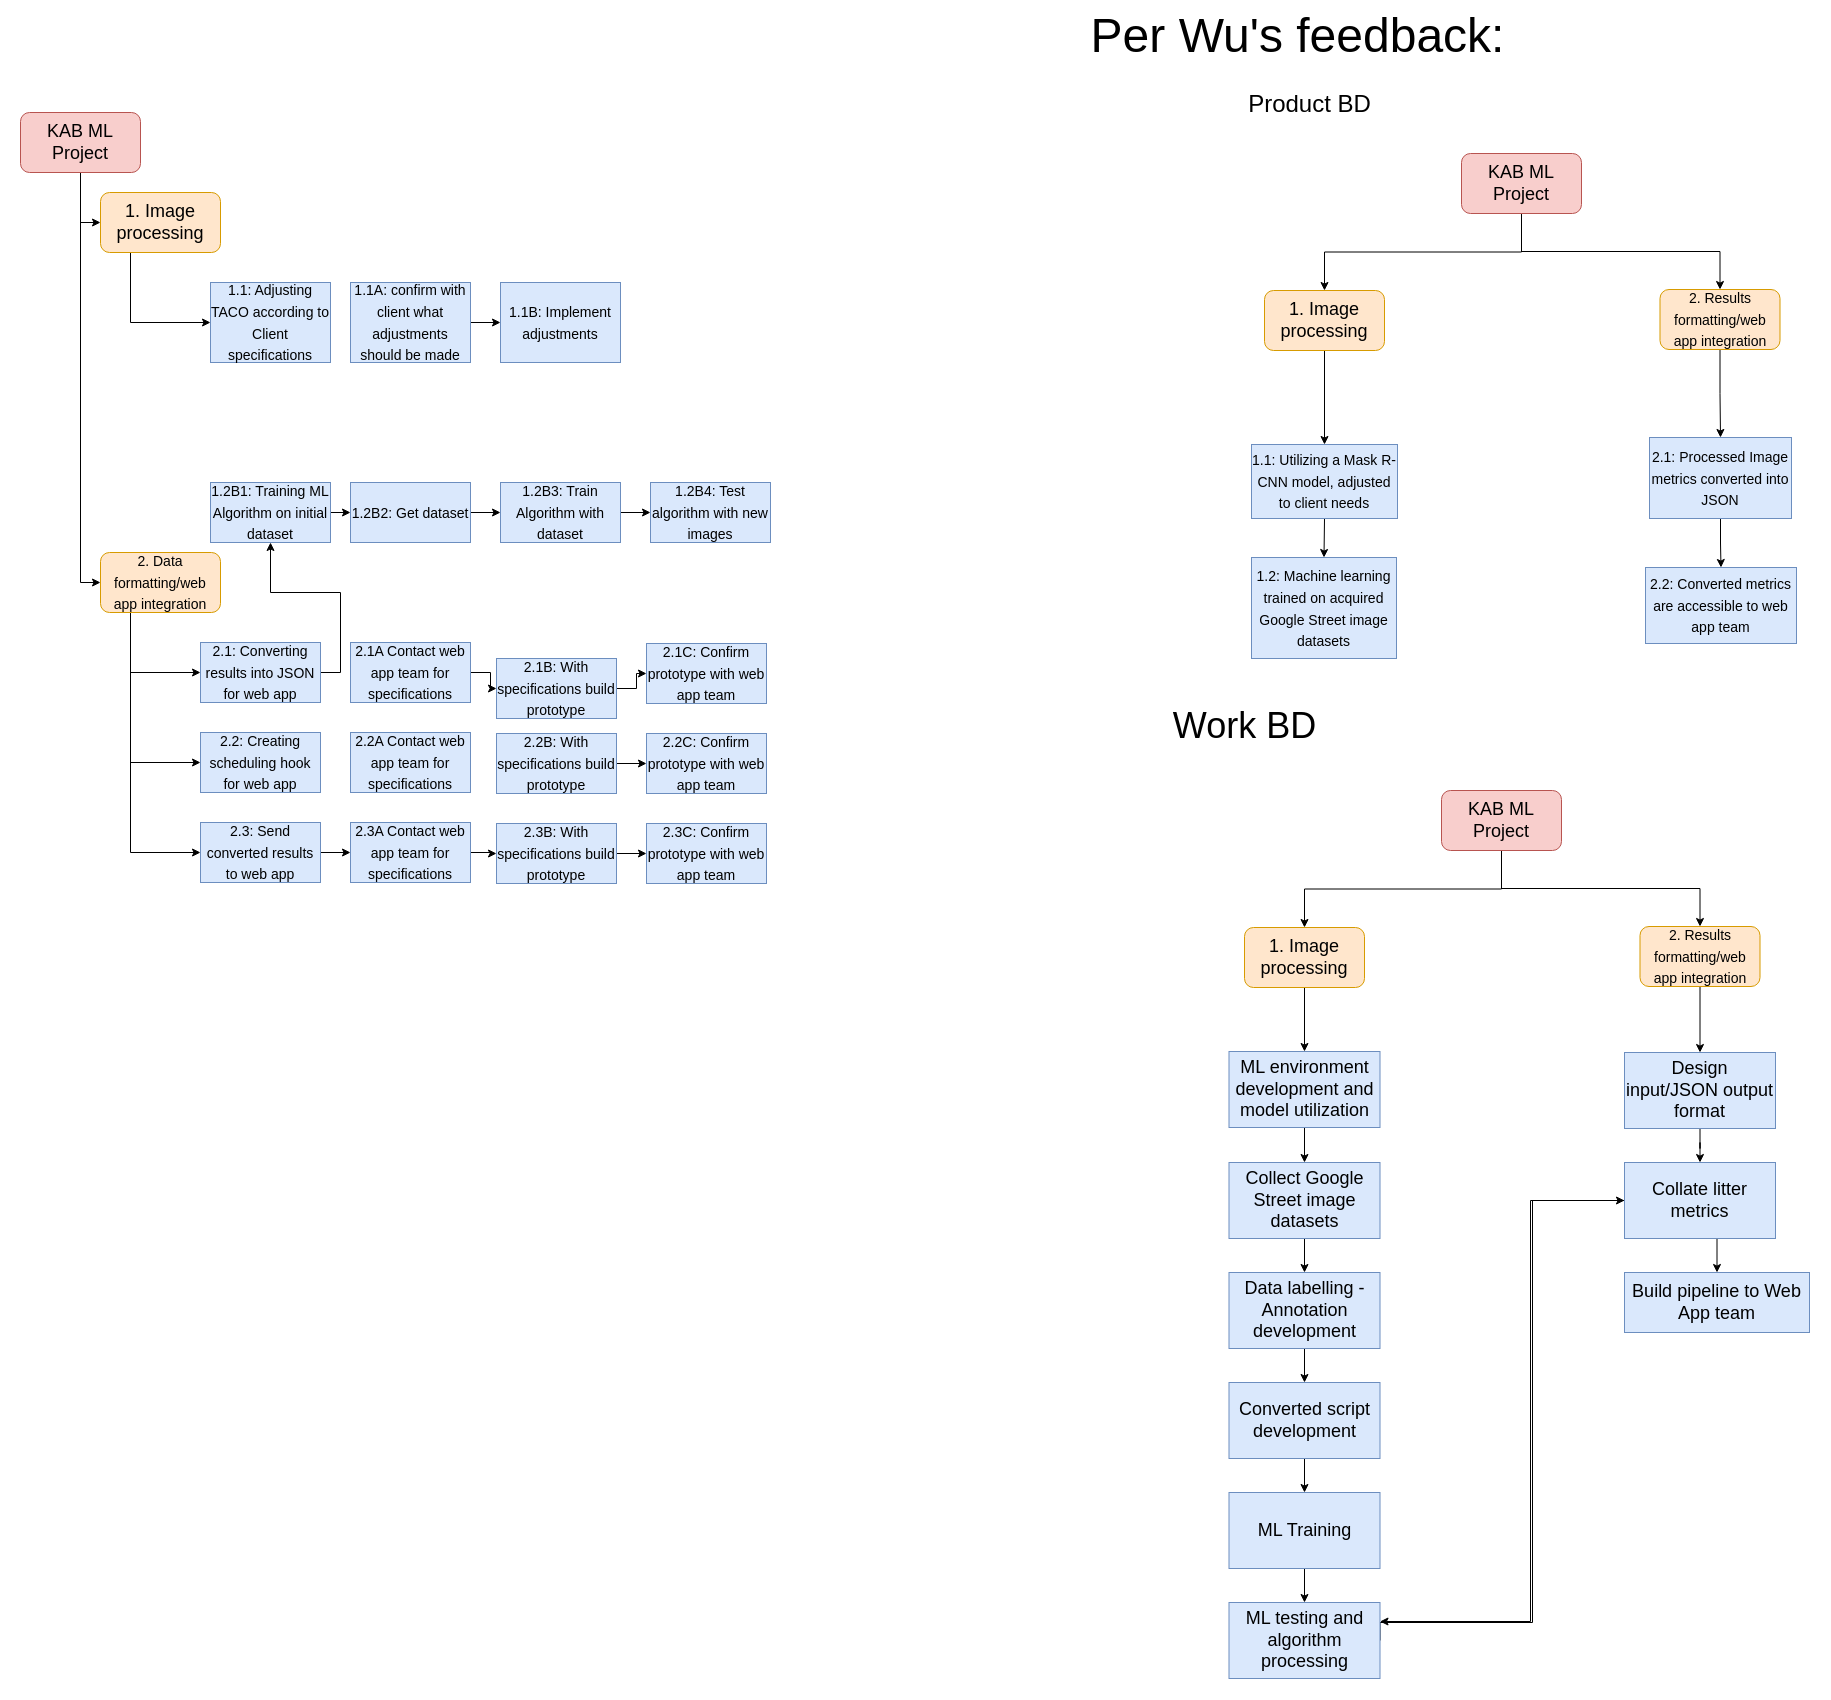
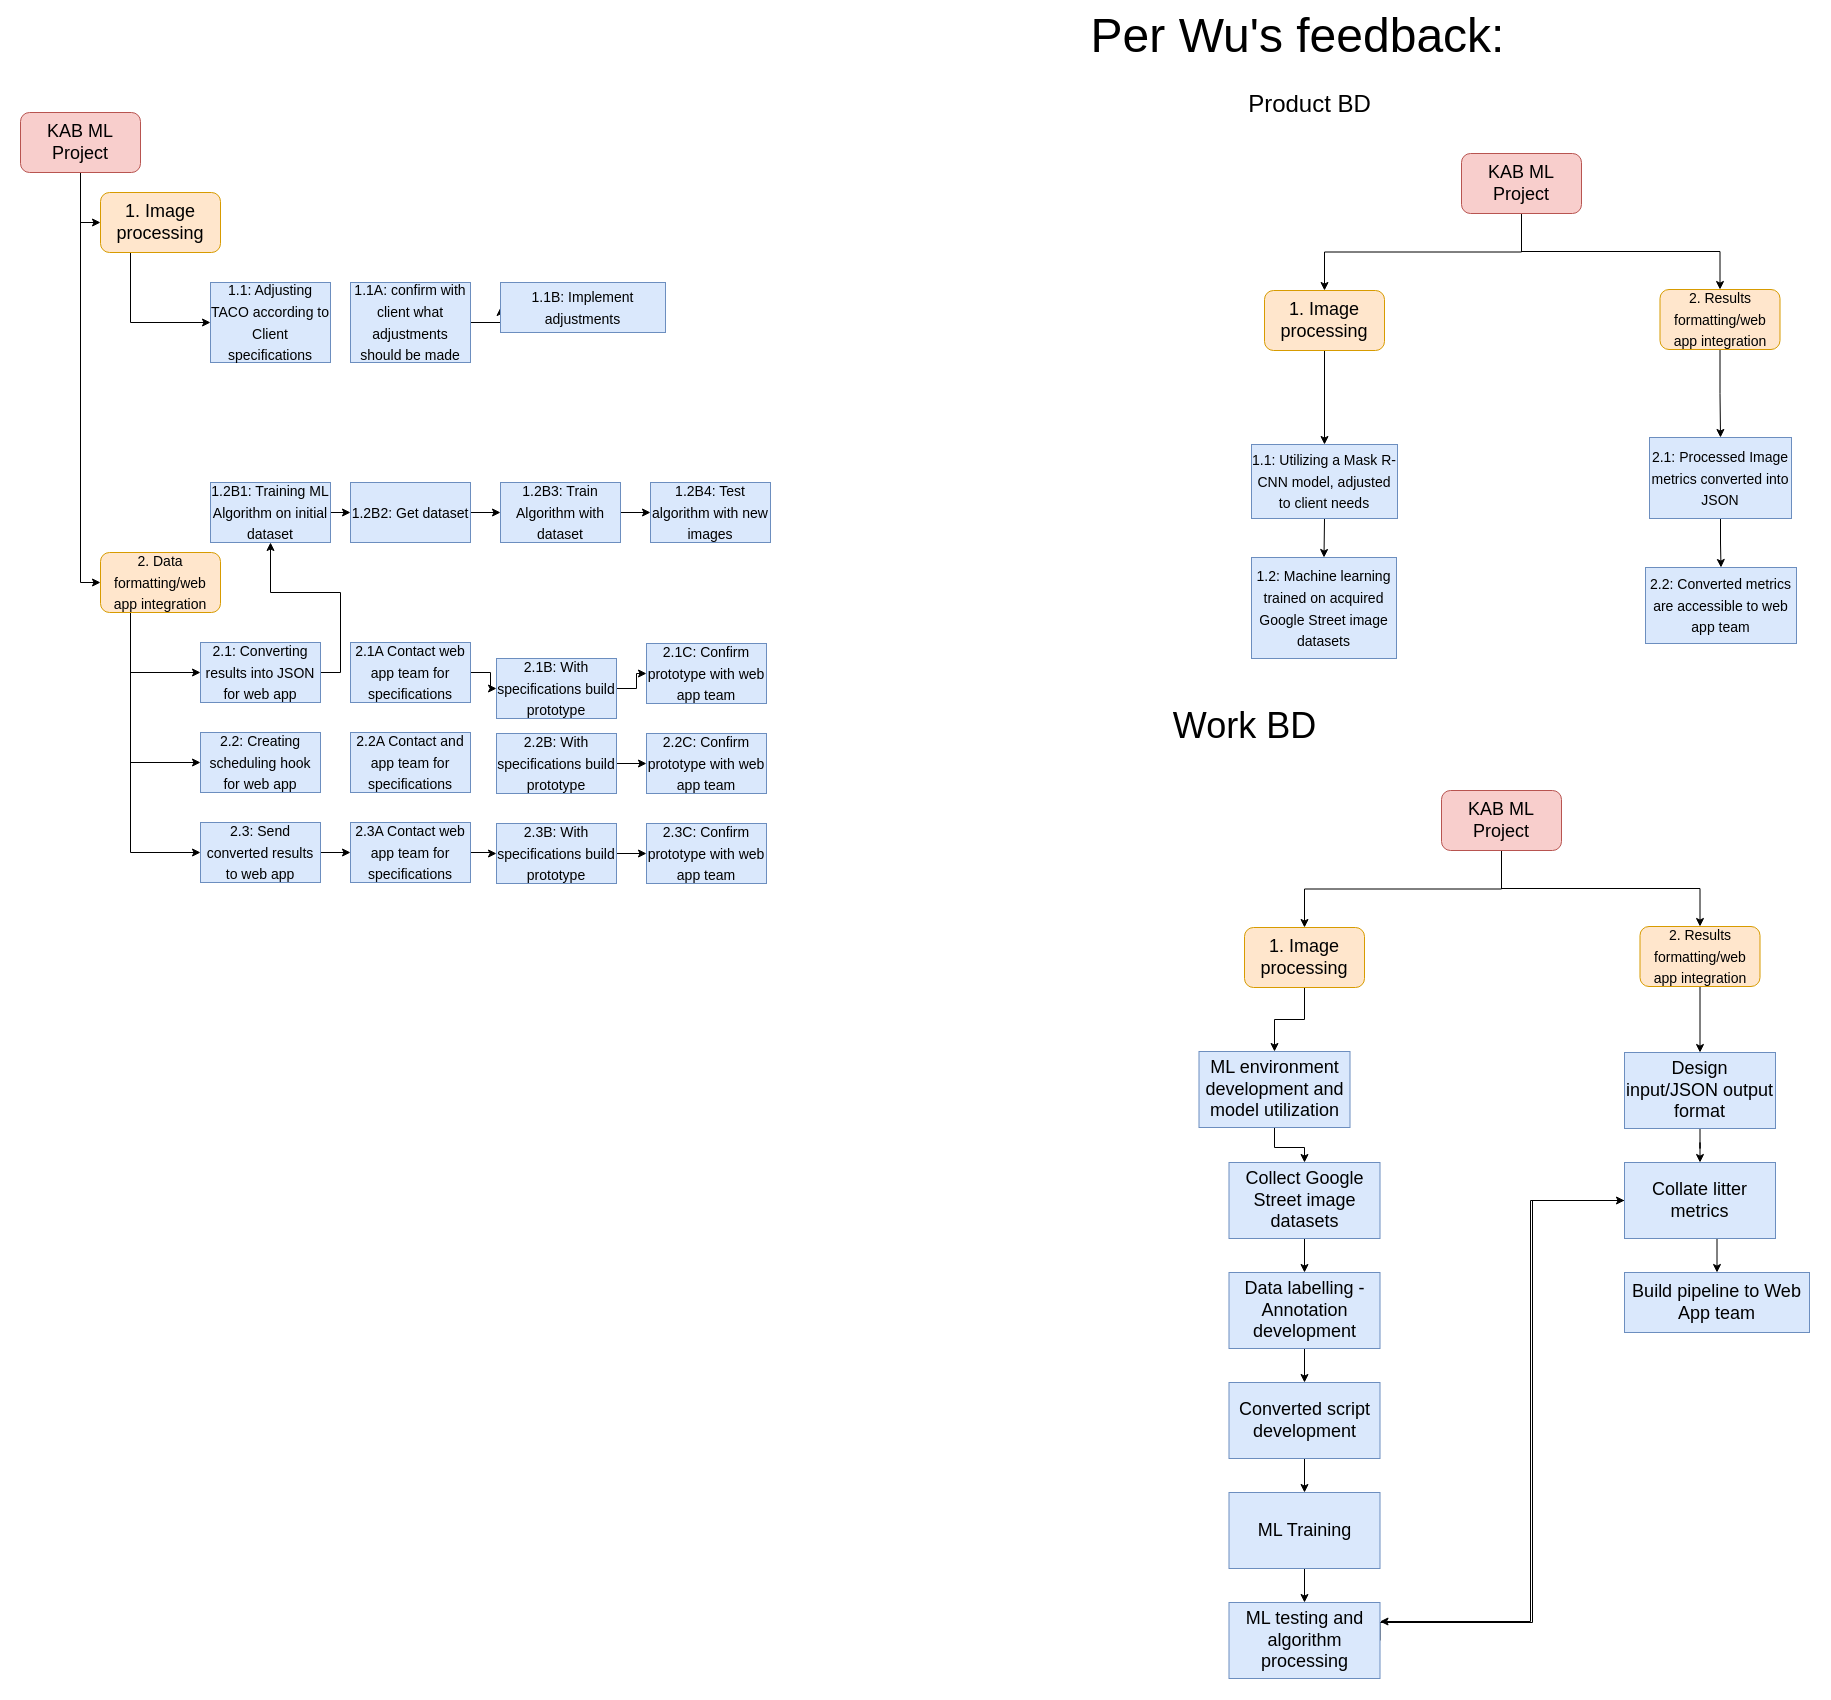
node "1.1B: Implement adjustments": size 120x80 -> 165x50
node "2.2A Contact web app team for specifications": label "2.2A Contact web app team for specifications" -> "2.2A Contact and app team for specifications"
node "ML environment development and model utilization": moved (1305, 1090) -> (1275, 1090)
